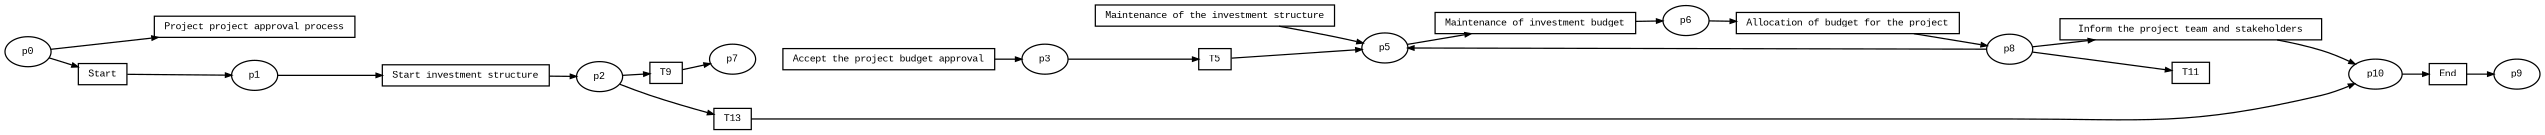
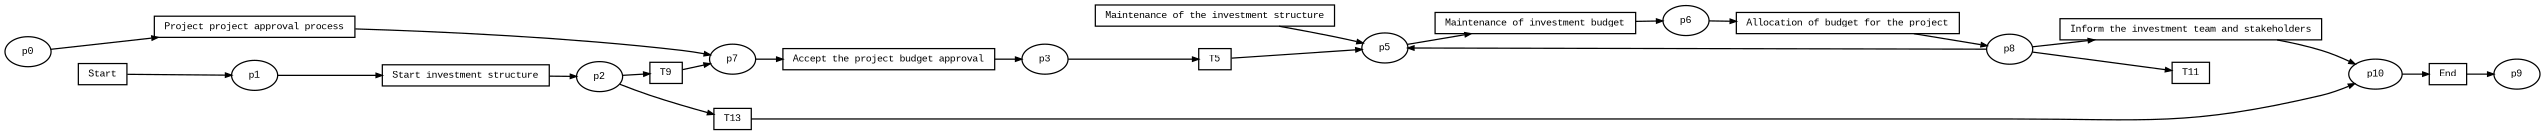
node "Inform the project team and stakeholders": label "Inform the project team and stakeholders" -> "Inform the investment team and stakeholders"
edge "Project project approval process" -> "p7": added
edge "p7" -> "Accept the project budget approval": added
edge "p0" -> "Start": removed
